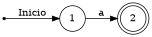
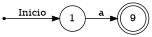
node "2": label "2" -> "9"
